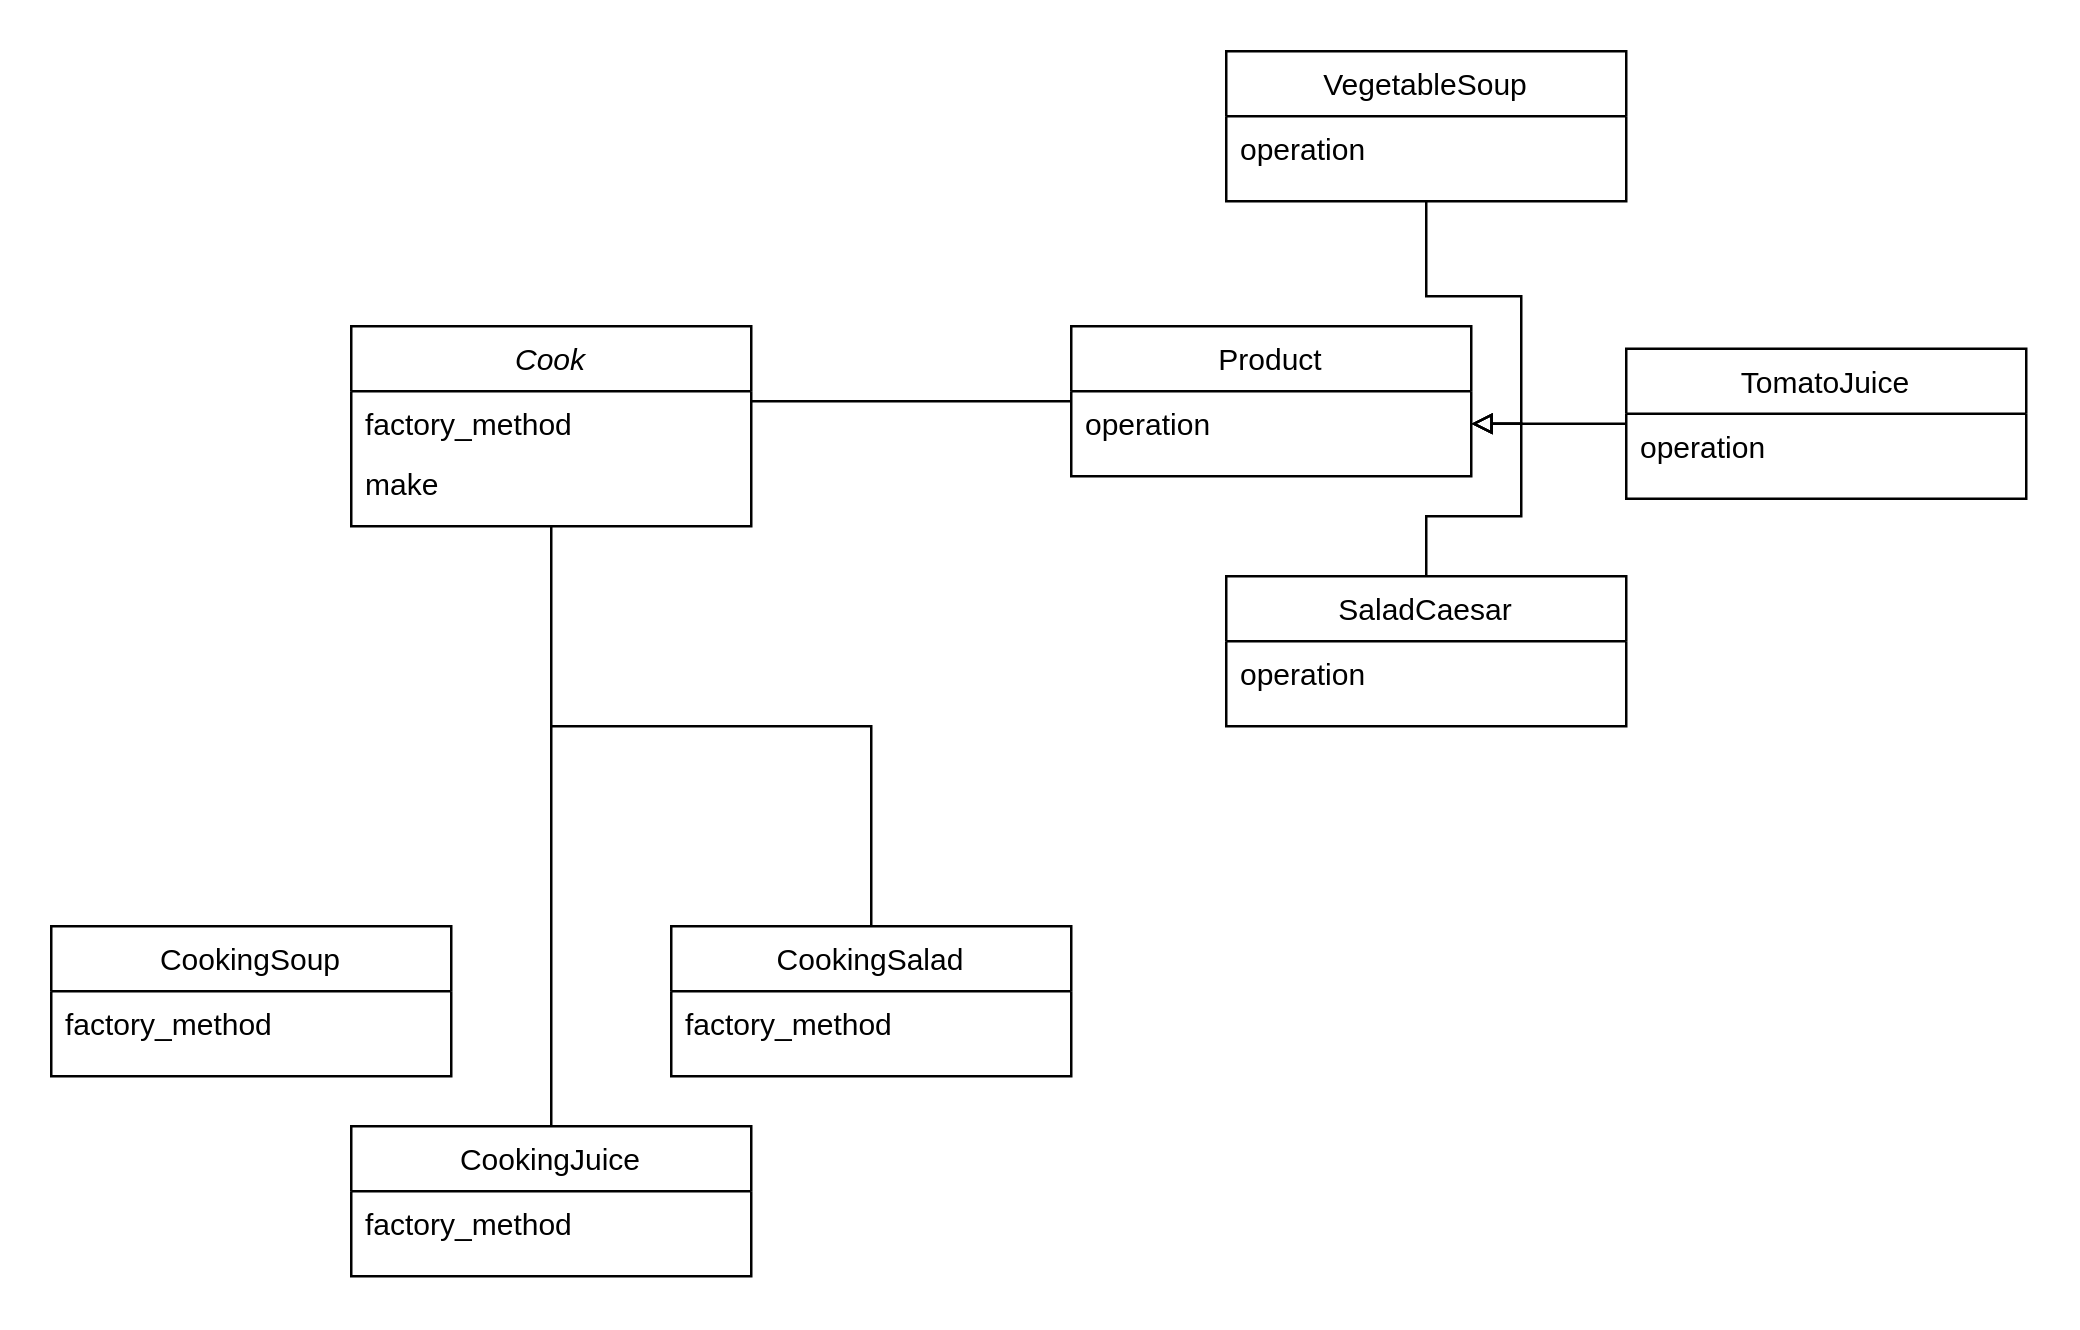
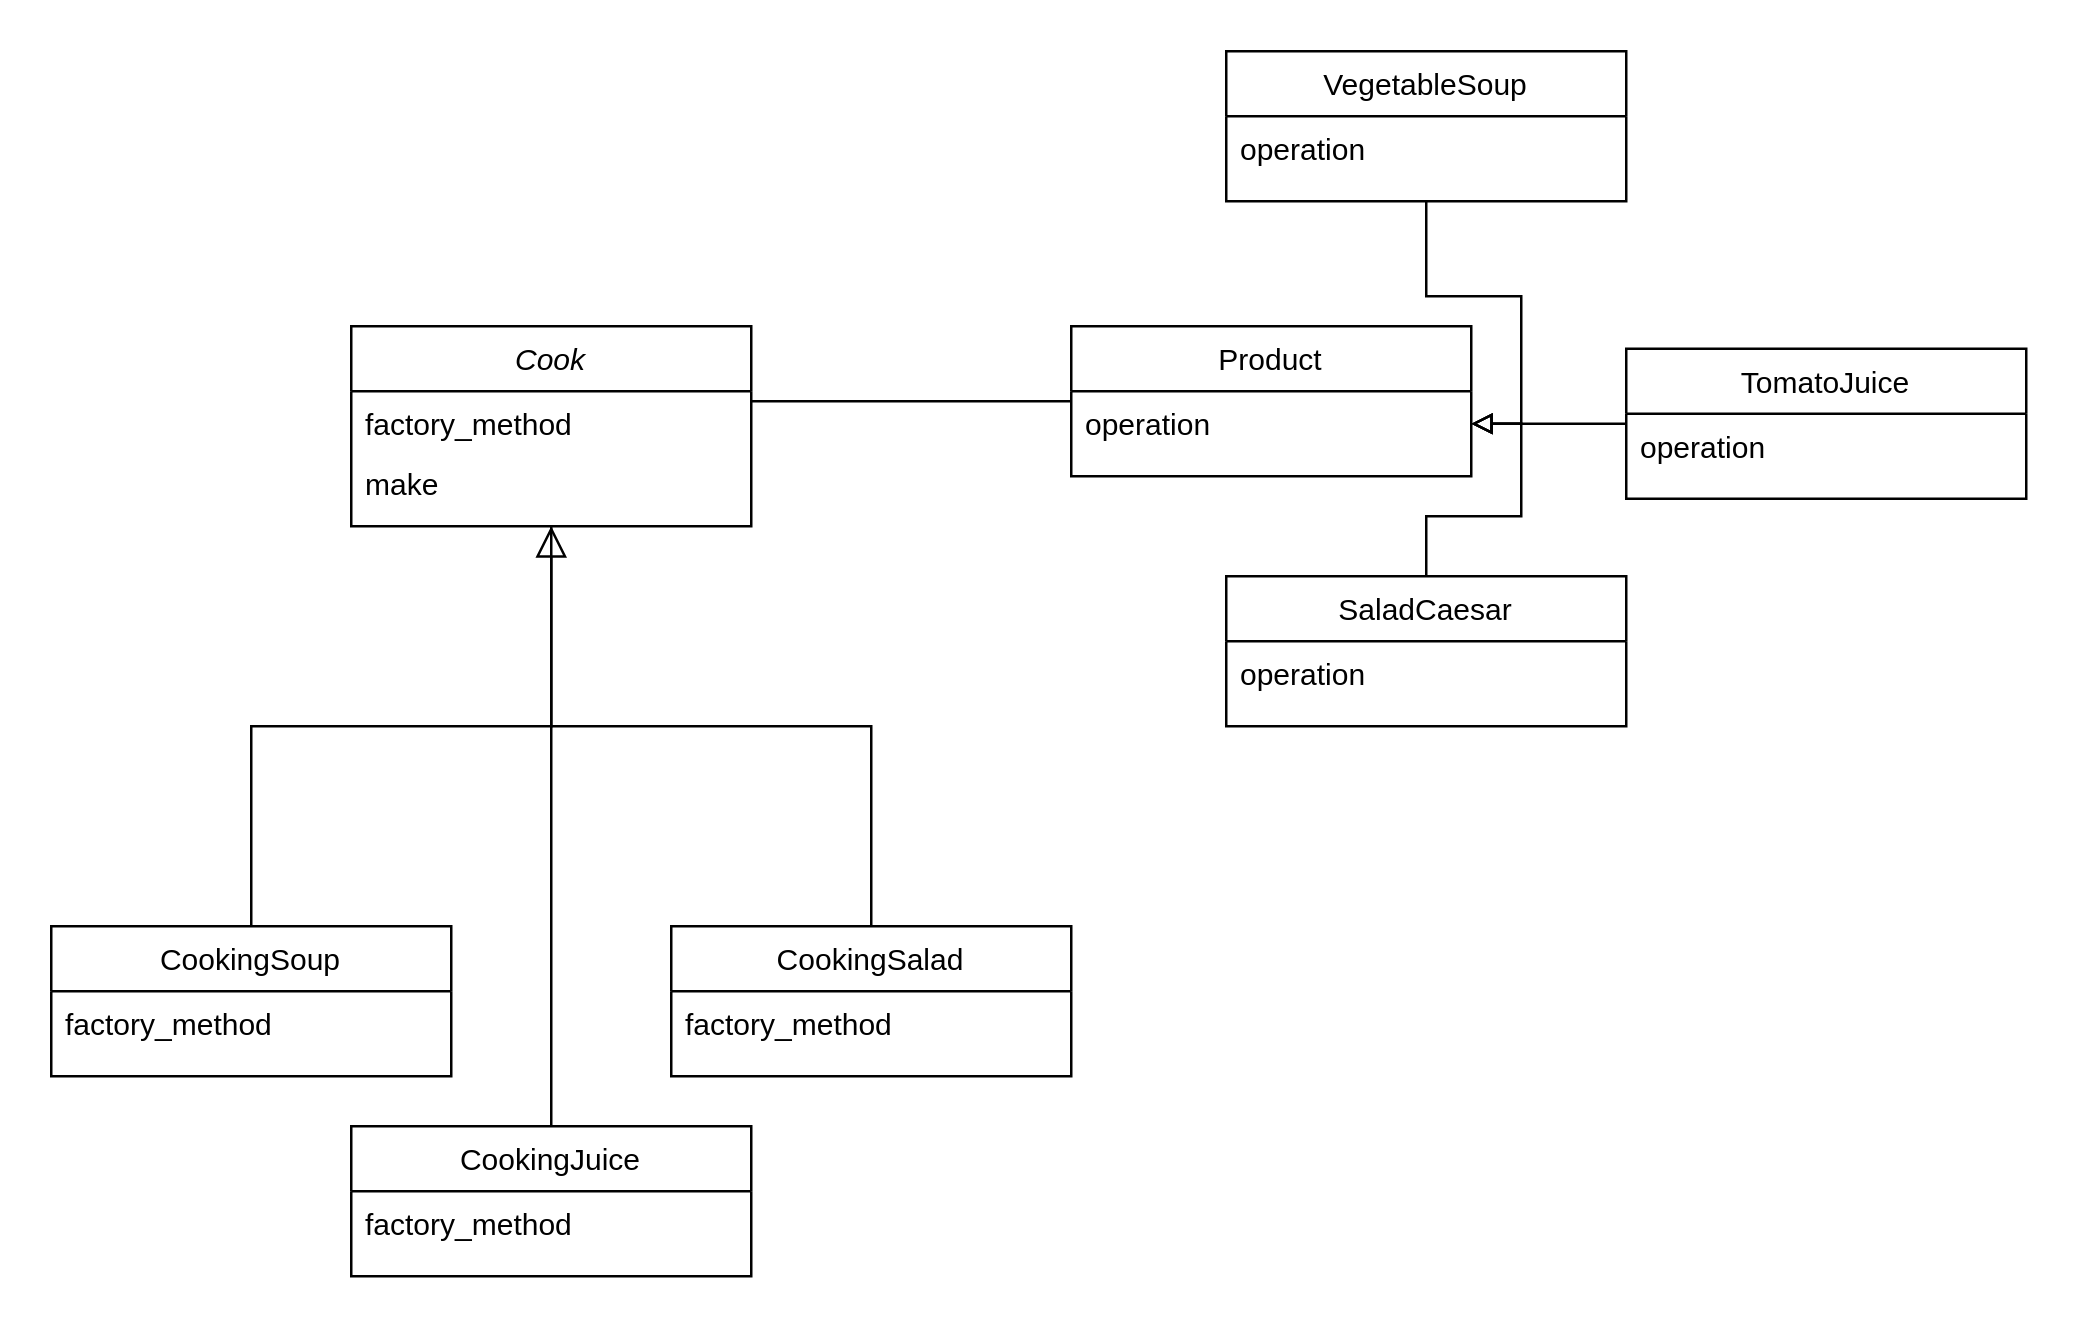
edge "CookingSoup" -> "Cook": added
